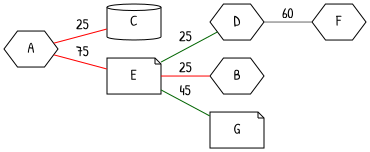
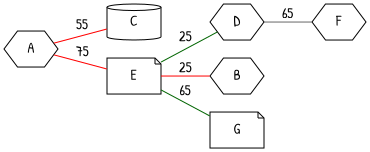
edge "D" -- "F": label "60" -> "65"
edge "C" -- "A": label "25" -> "55"
edge "E" -- "G": label "45" -> "65"
